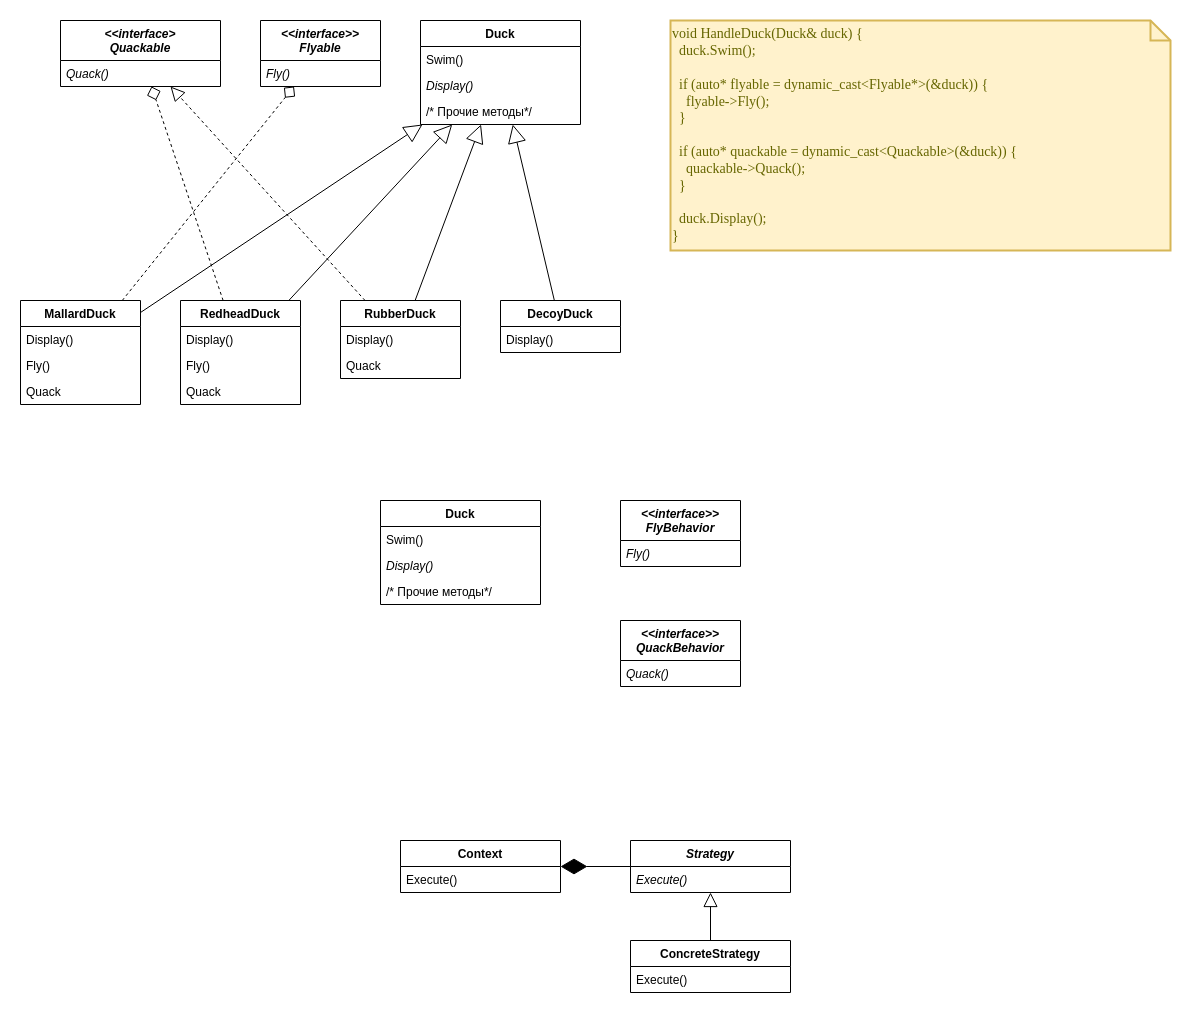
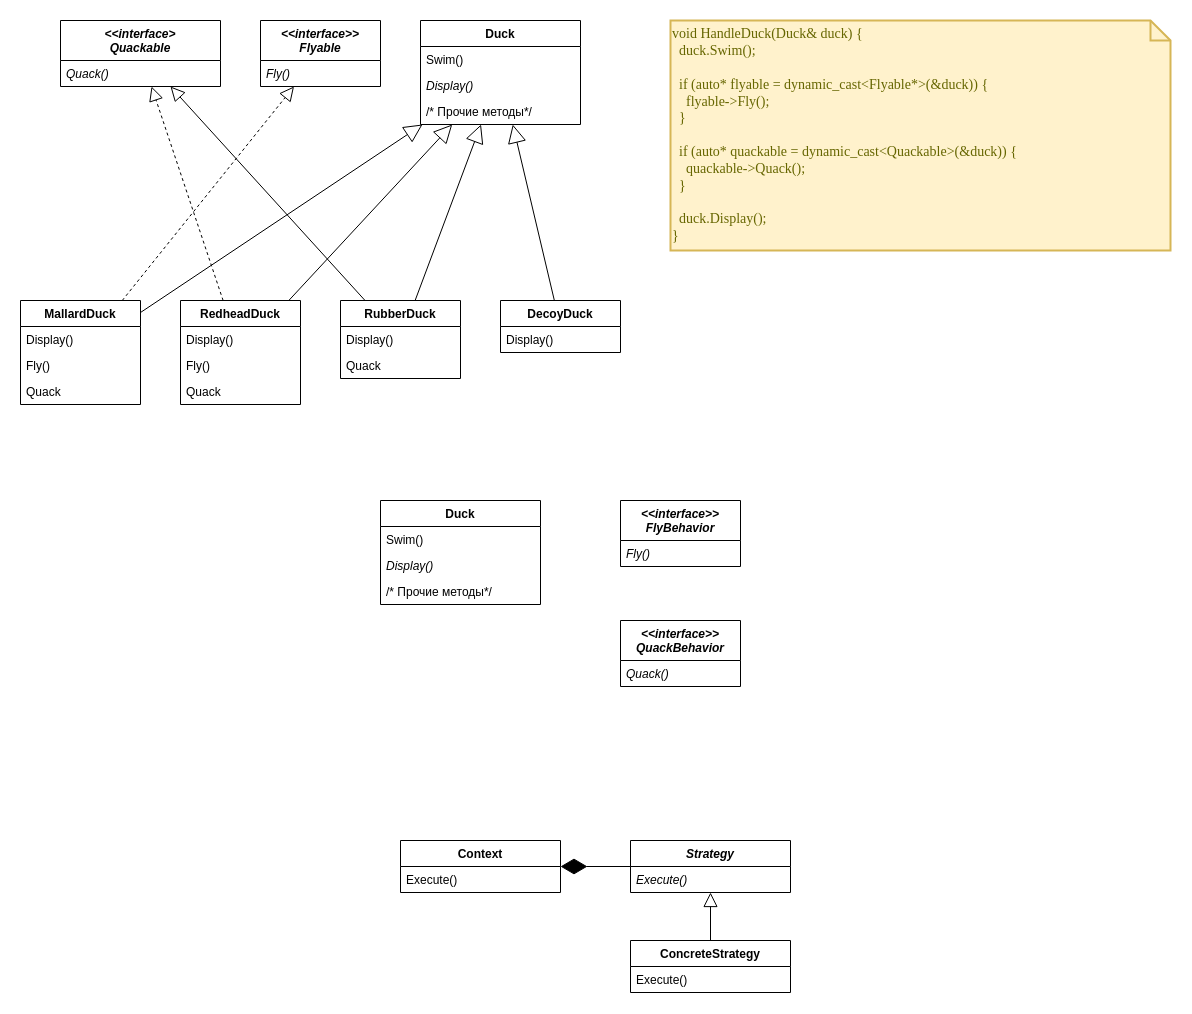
edge "MallardDuck" -> "<<interface>> Flyable": arrowhead diamond -> block
edge "RedheadDuck" -> "<<interface> Quackable": arrowhead diamond -> block
edge "RubberDuck" -> "<<interface> Quackable": style dashed -> solid
